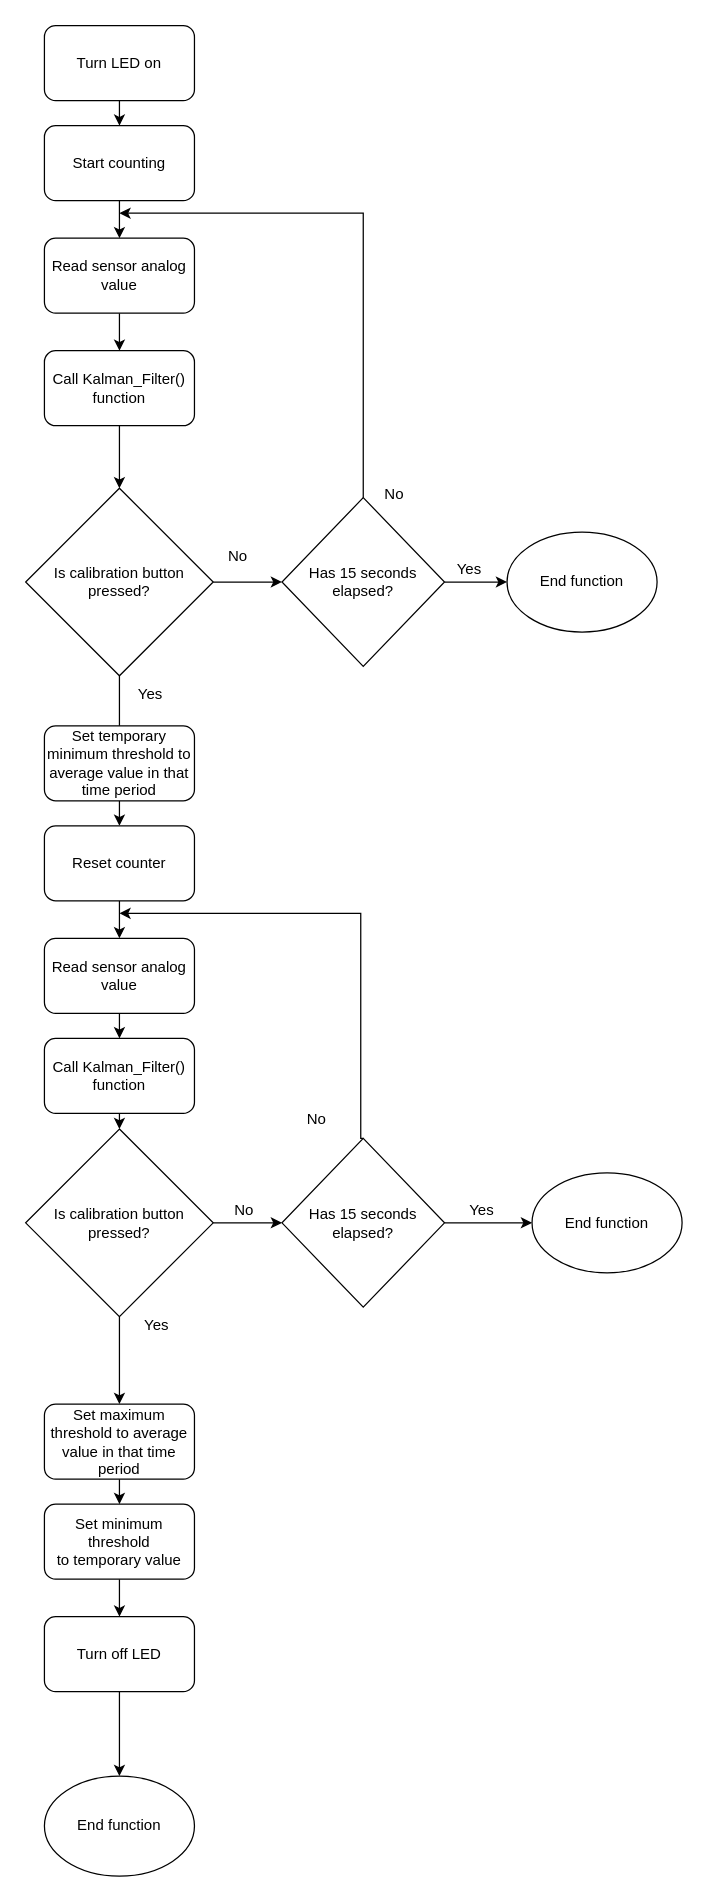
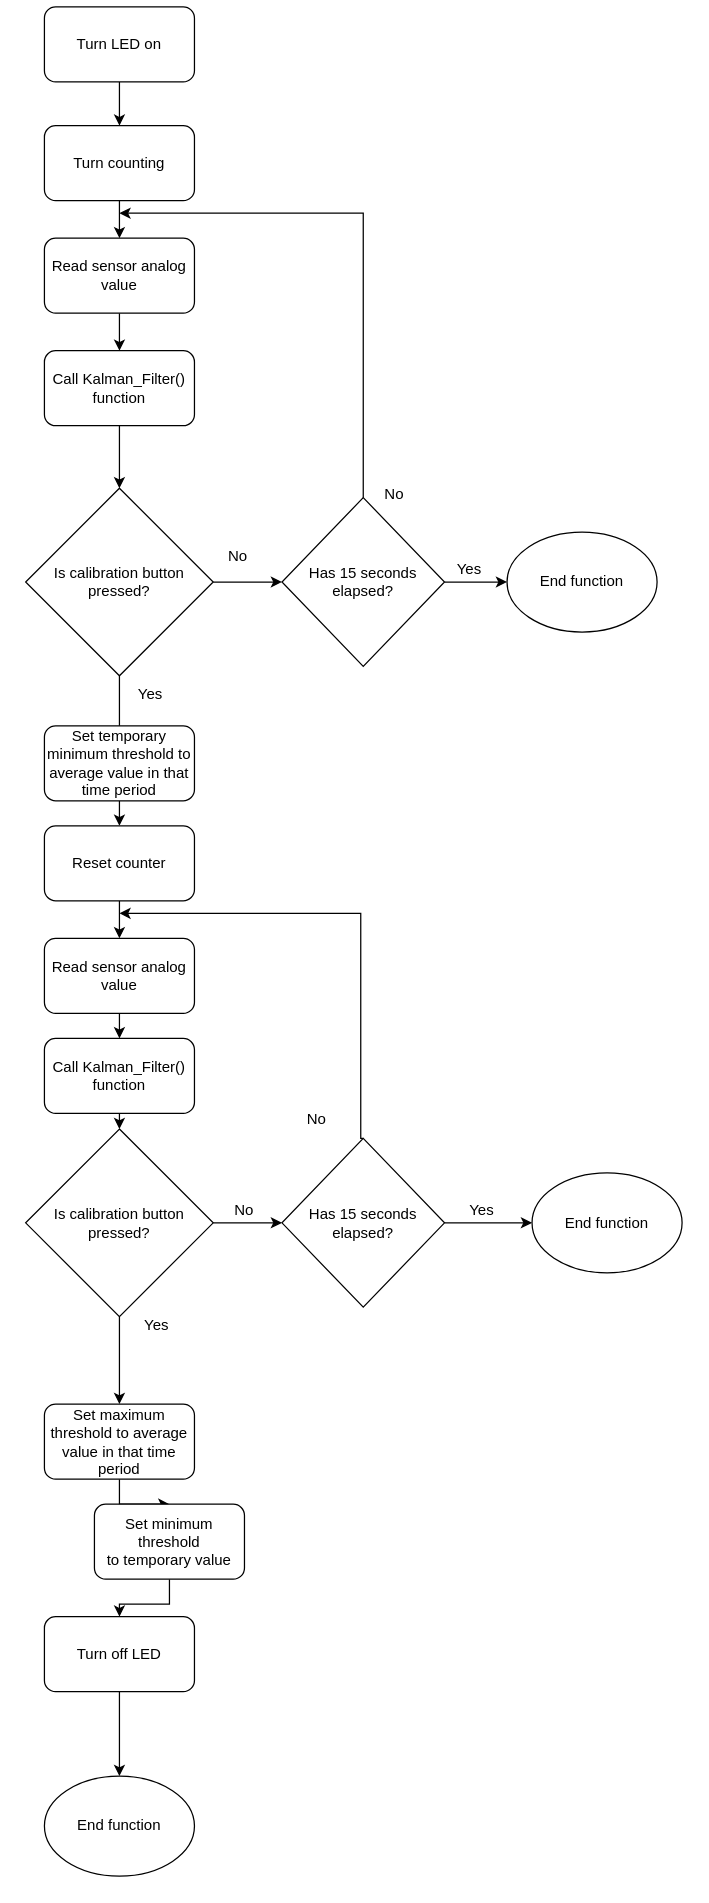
node "Turn LED on": moved (119, 63) -> (119, 44)
node "Start counting": label "Start counting" -> "Turn counting"
node "Set minimum threshold to temporary value": moved (119, 1541) -> (169, 1541)
